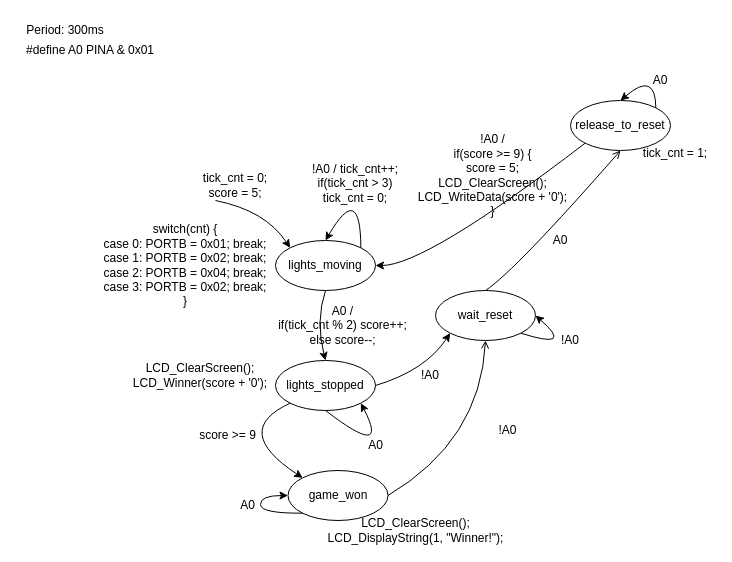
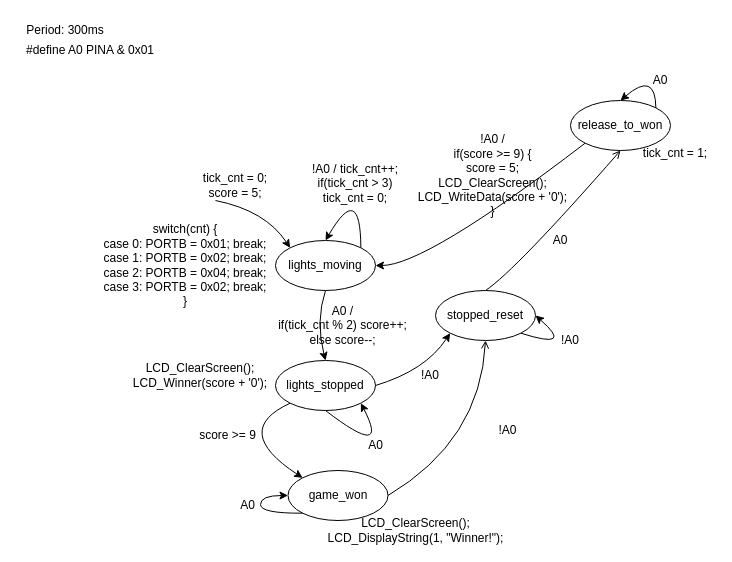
node "release_to_reset": label "release_to_reset" -> "release_to_won"
node "wait_reset": label "wait_reset" -> "stopped_reset"
